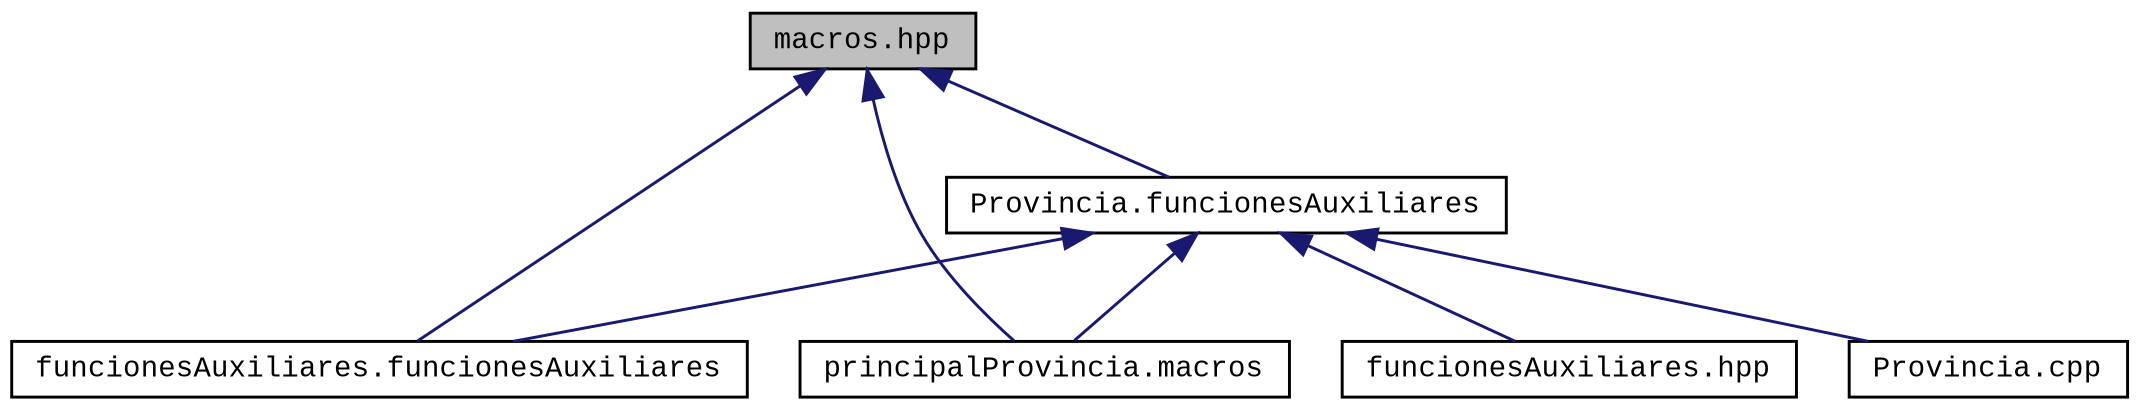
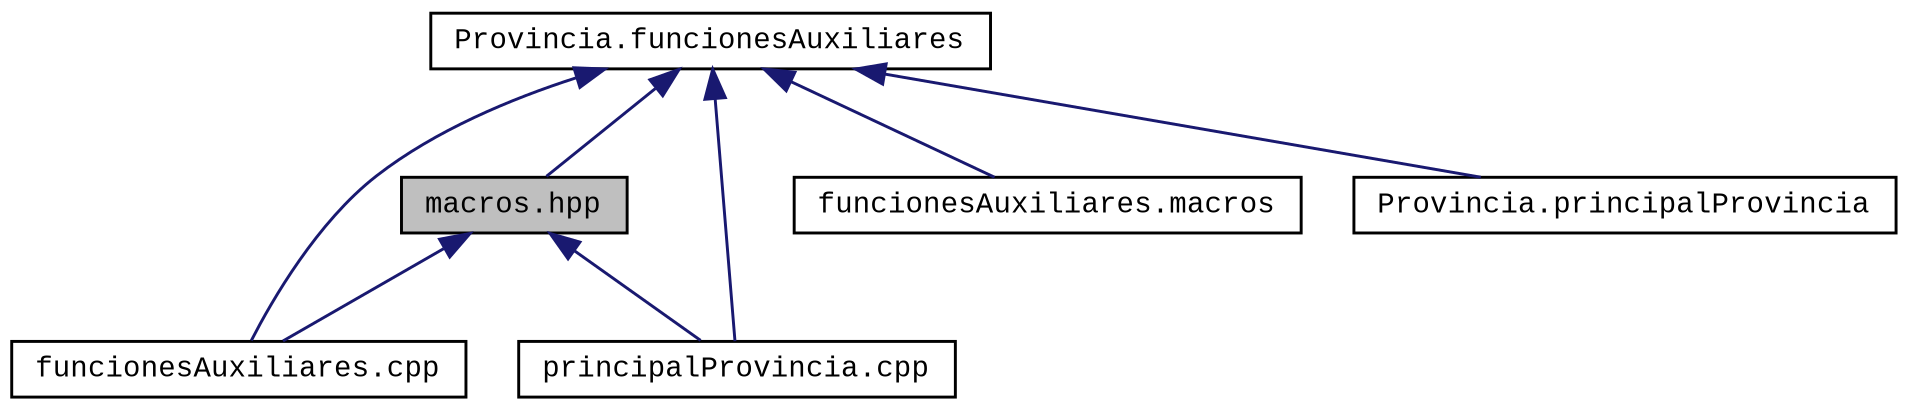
edge "Provincia.funcionesAuxiliares" -> "macros.hpp": reversed
node "funcionesAuxiliares.funcionesAuxiliares": label "funcionesAuxiliares.funcionesAuxiliares" -> "funcionesAuxiliares.cpp"
node "principalProvincia.macros": label "principalProvincia.macros" -> "principalProvincia.cpp"
node "funcionesAuxiliares.hpp": label "funcionesAuxiliares.hpp" -> "funcionesAuxiliares.macros"
node "Provincia.cpp": label "Provincia.cpp" -> "Provincia.principalProvincia"
